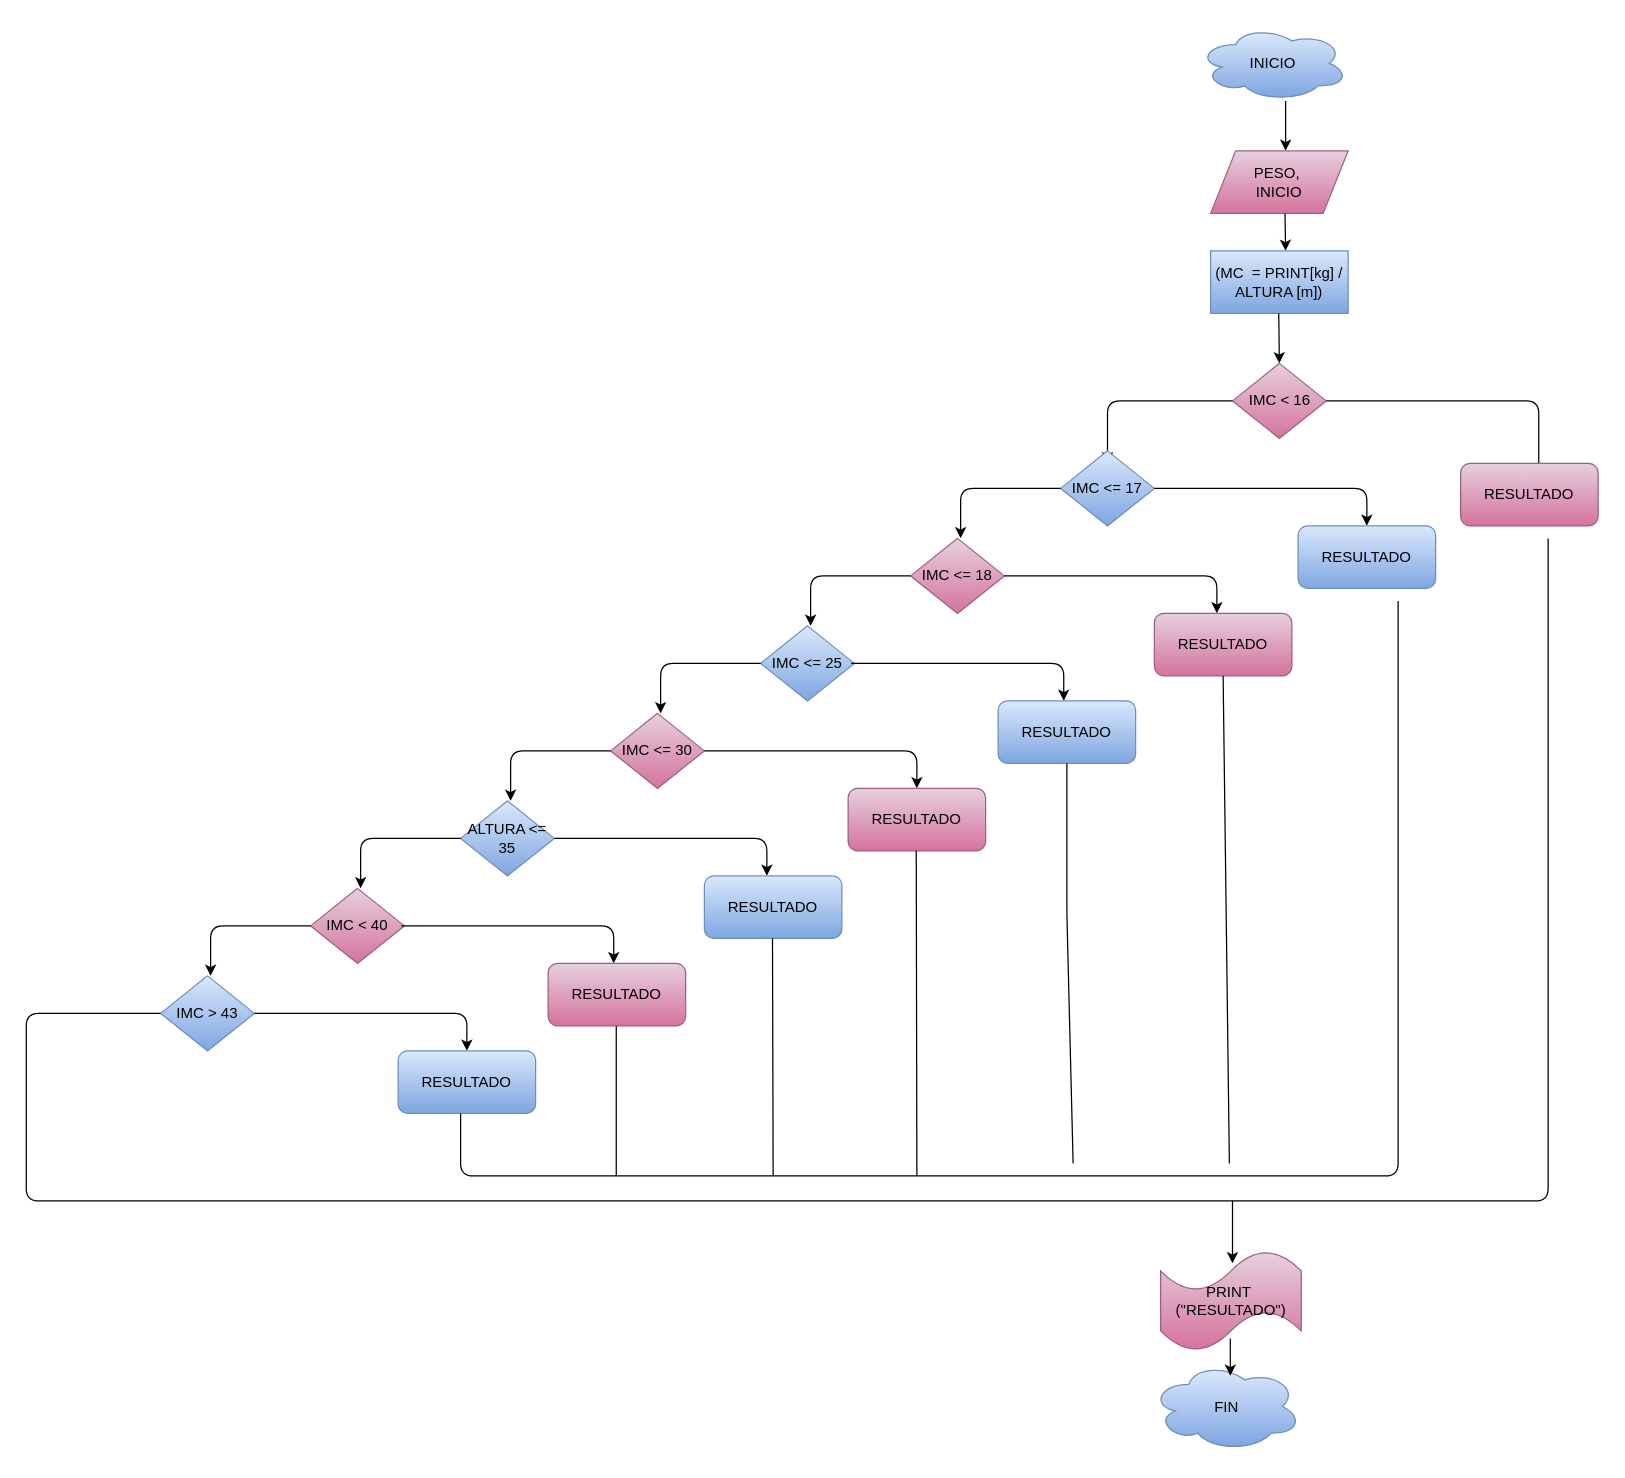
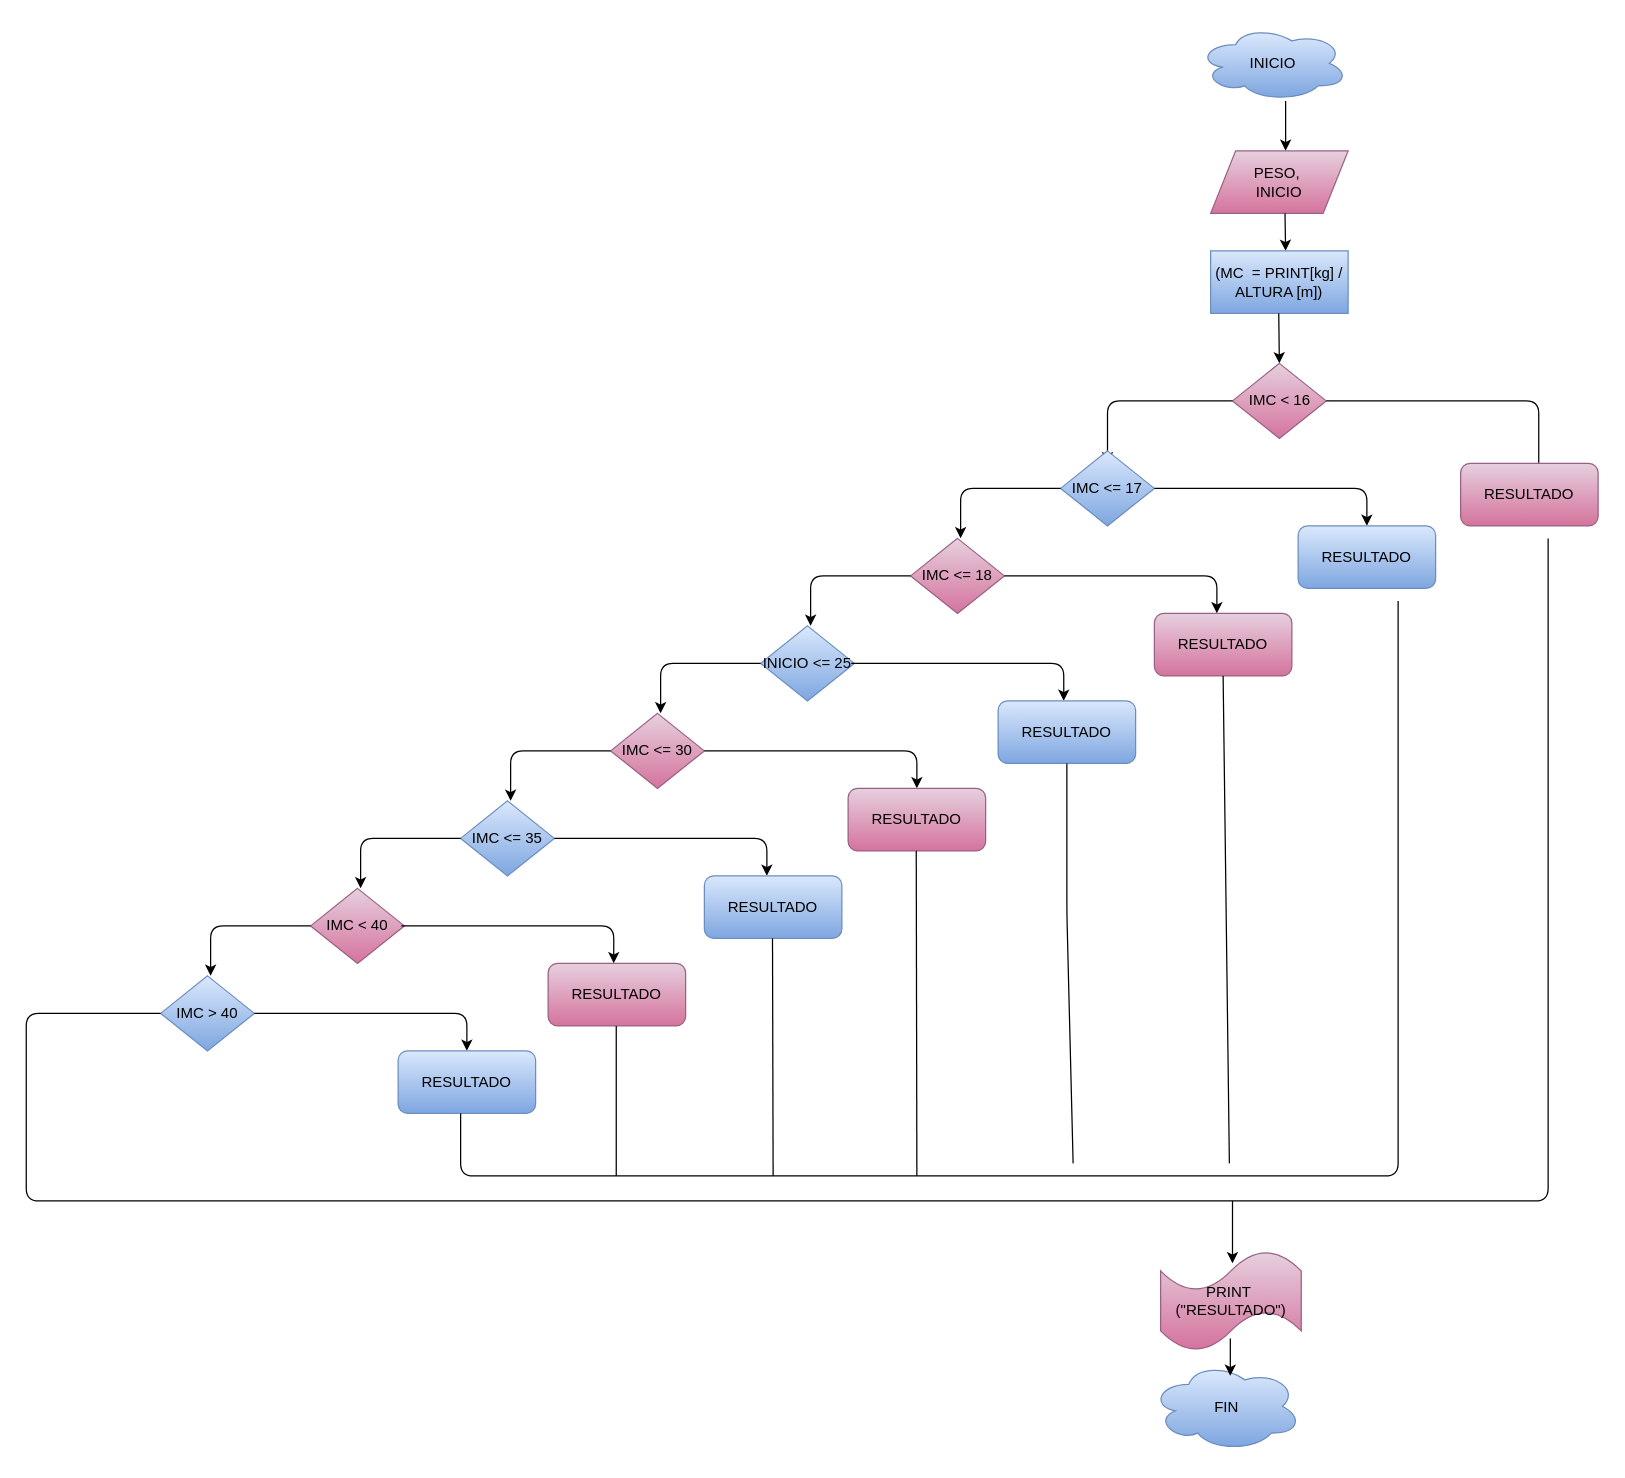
node "IMC <= 25": label "IMC <= 25" -> "INICIO <= 25"
node "ALTURA <= 35": label "ALTURA <= 35" -> "IMC <= 35"
node "IMC > 43": label "IMC > 43" -> "IMC > 40"
